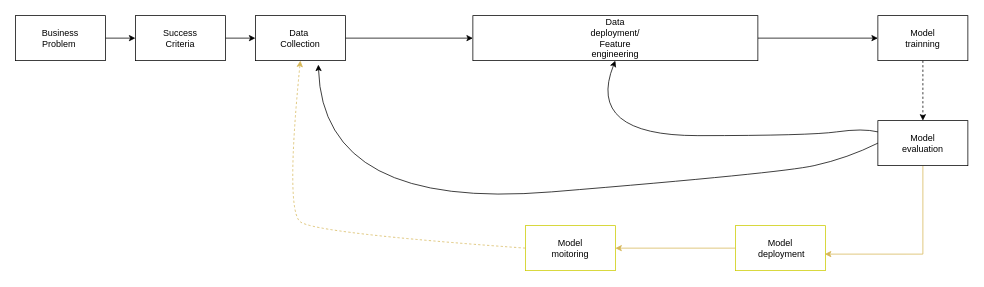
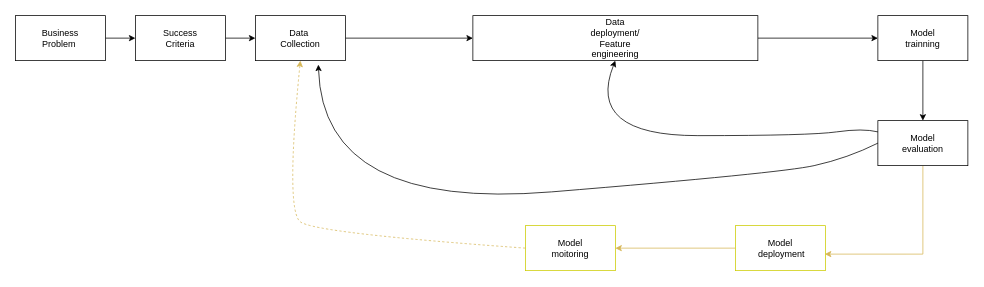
edge "Model trainning" -> "Model evaluation": style dashed -> solid
